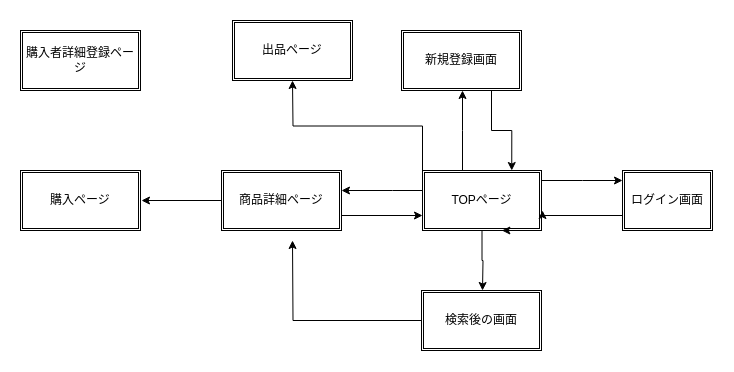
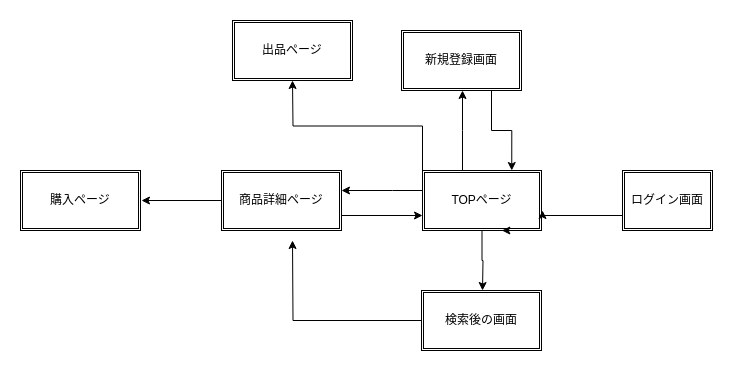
node "購入者詳細登録ページ": removed
edge "TOPページ" -> "ログイン画面": removed
